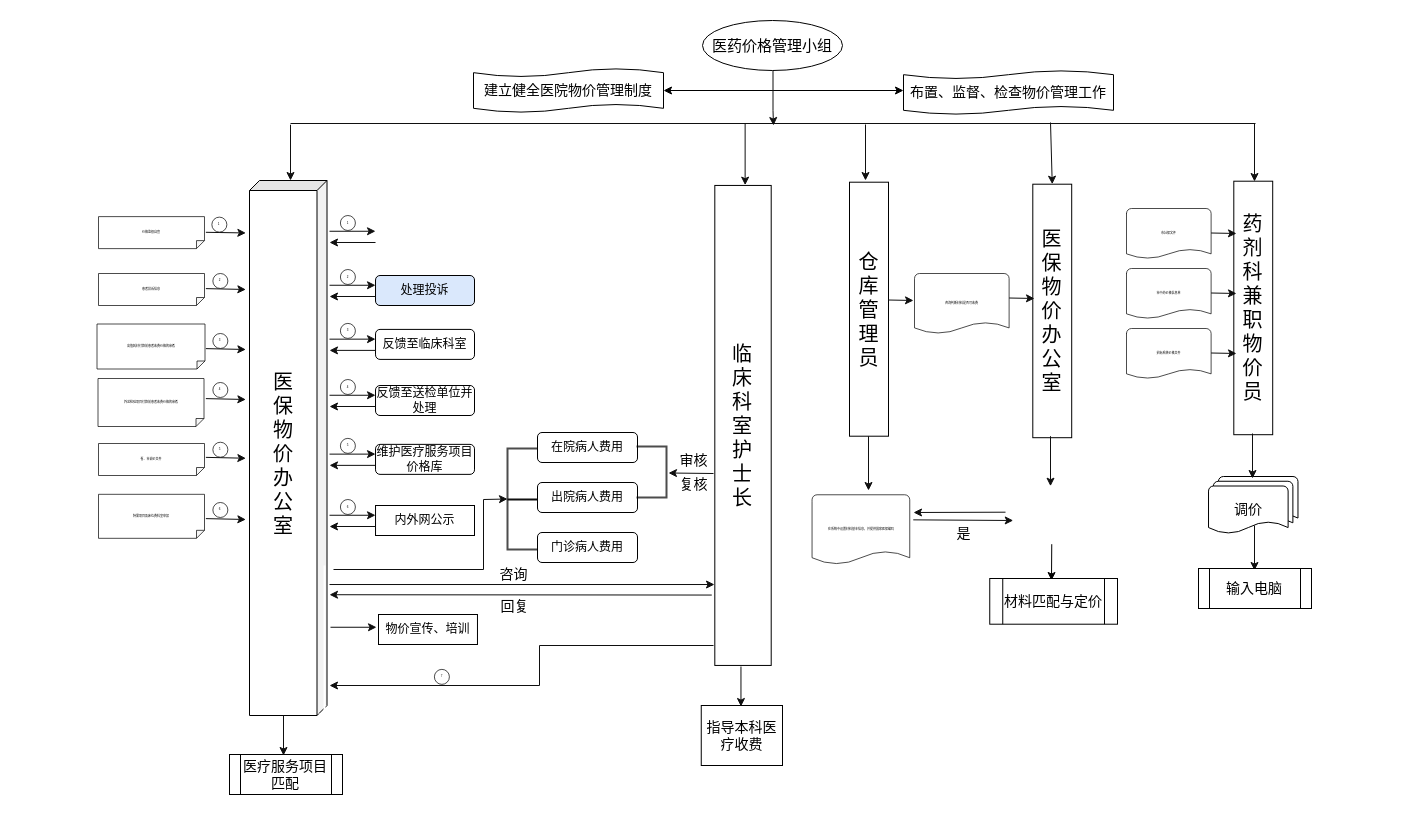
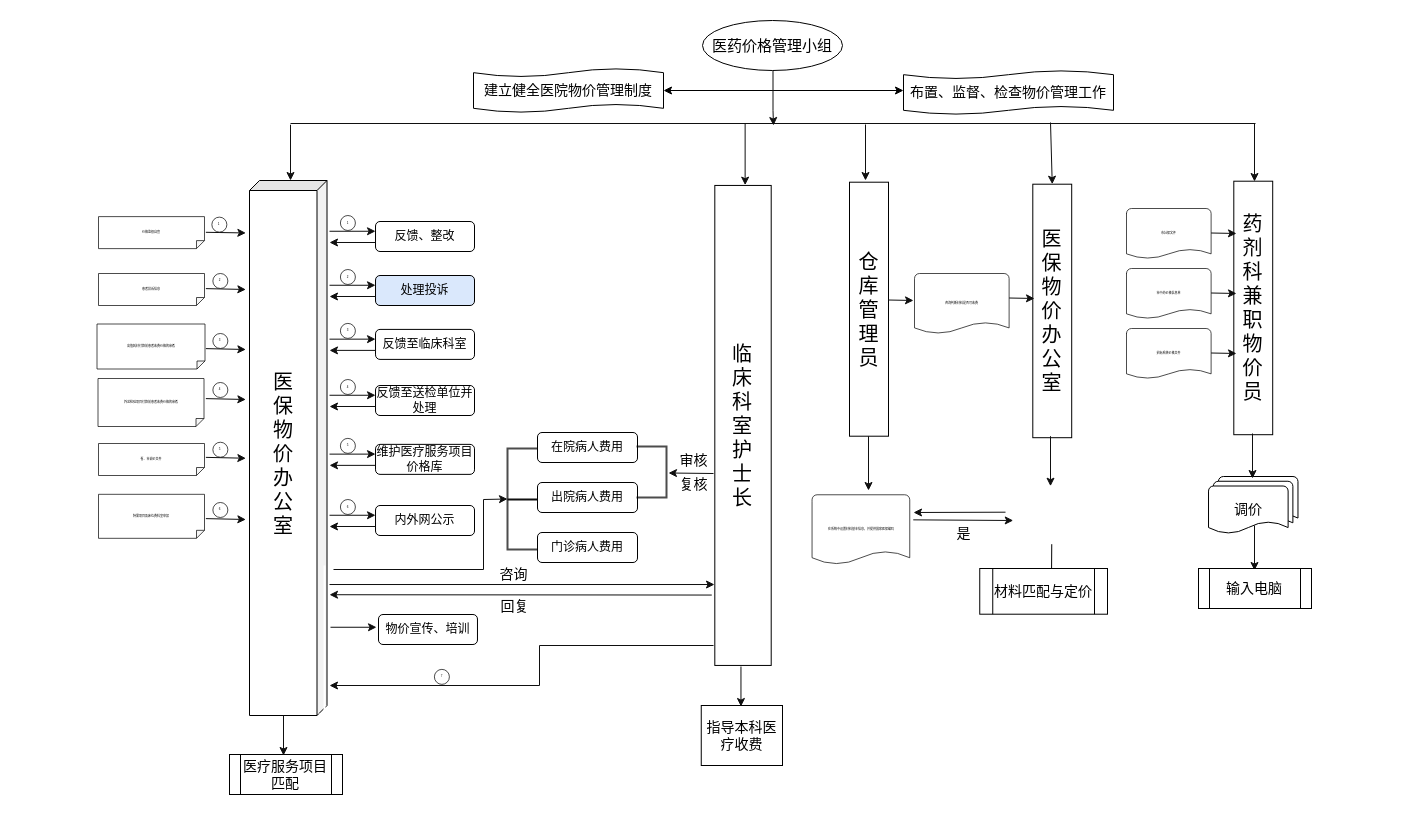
node "反馈、整改": added
node "内外网公示": shape rectangle -> rounded rectangle
node "材料匹配与定价": moved (1054, 601) -> (1044, 591)
node "物价宣传、培训": shape rectangle -> rounded rectangle
